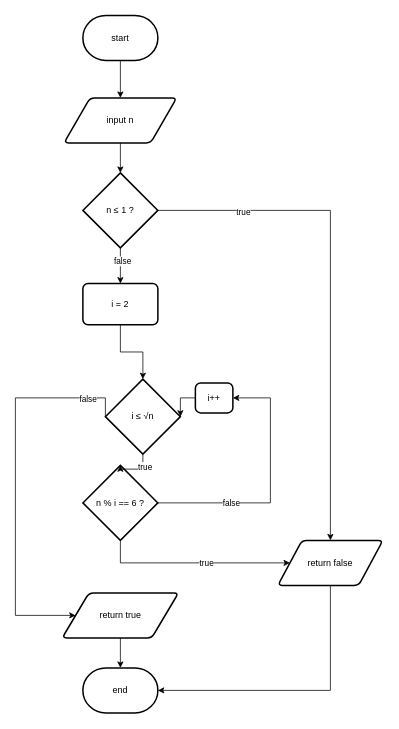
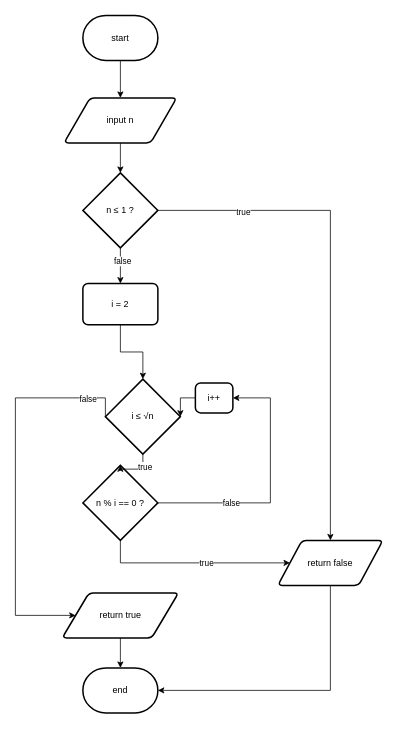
node "n % i == 6 ?": label "n % i == 6 ?" -> "n % i == 0 ?"
